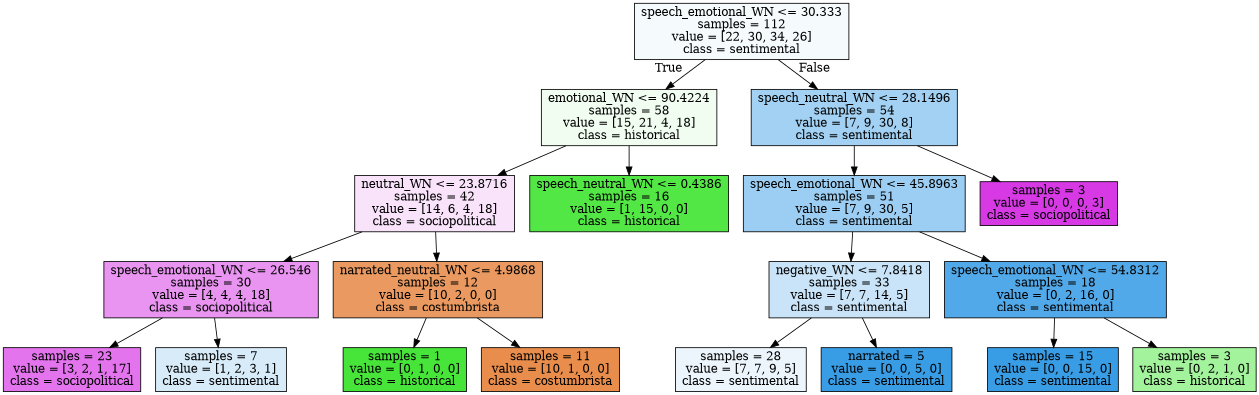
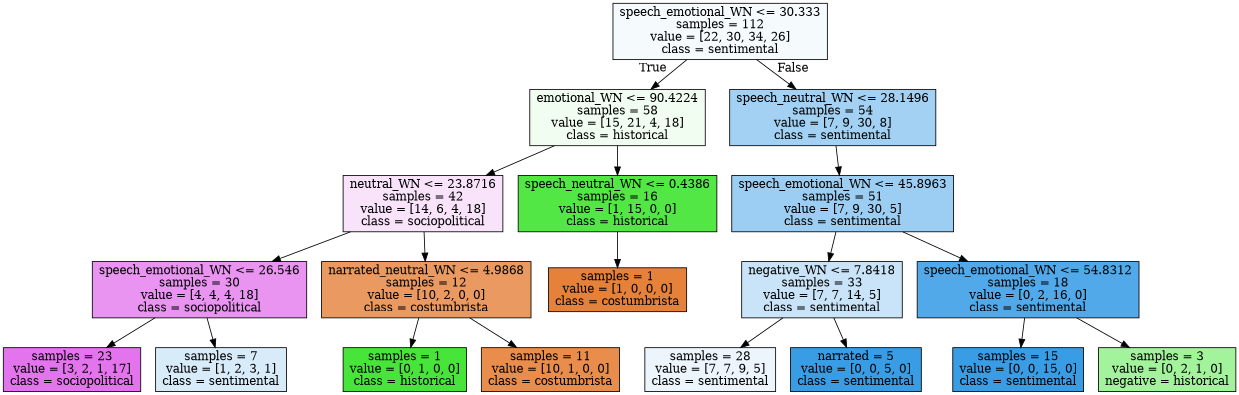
node "samples = 3 value = [0, 0, 0, 3] class = sociopolitical": removed
node "samples = 1 value = [1, 0, 0, 0] class = costumbrista": added
node "samples = 3 value = [0, 2, 1, 0] class = historical": label "samples = 3 value = [0, 2, 1, 0] class = historical" -> "samples = 3 value = [0, 2, 1, 0] negative = historical"
